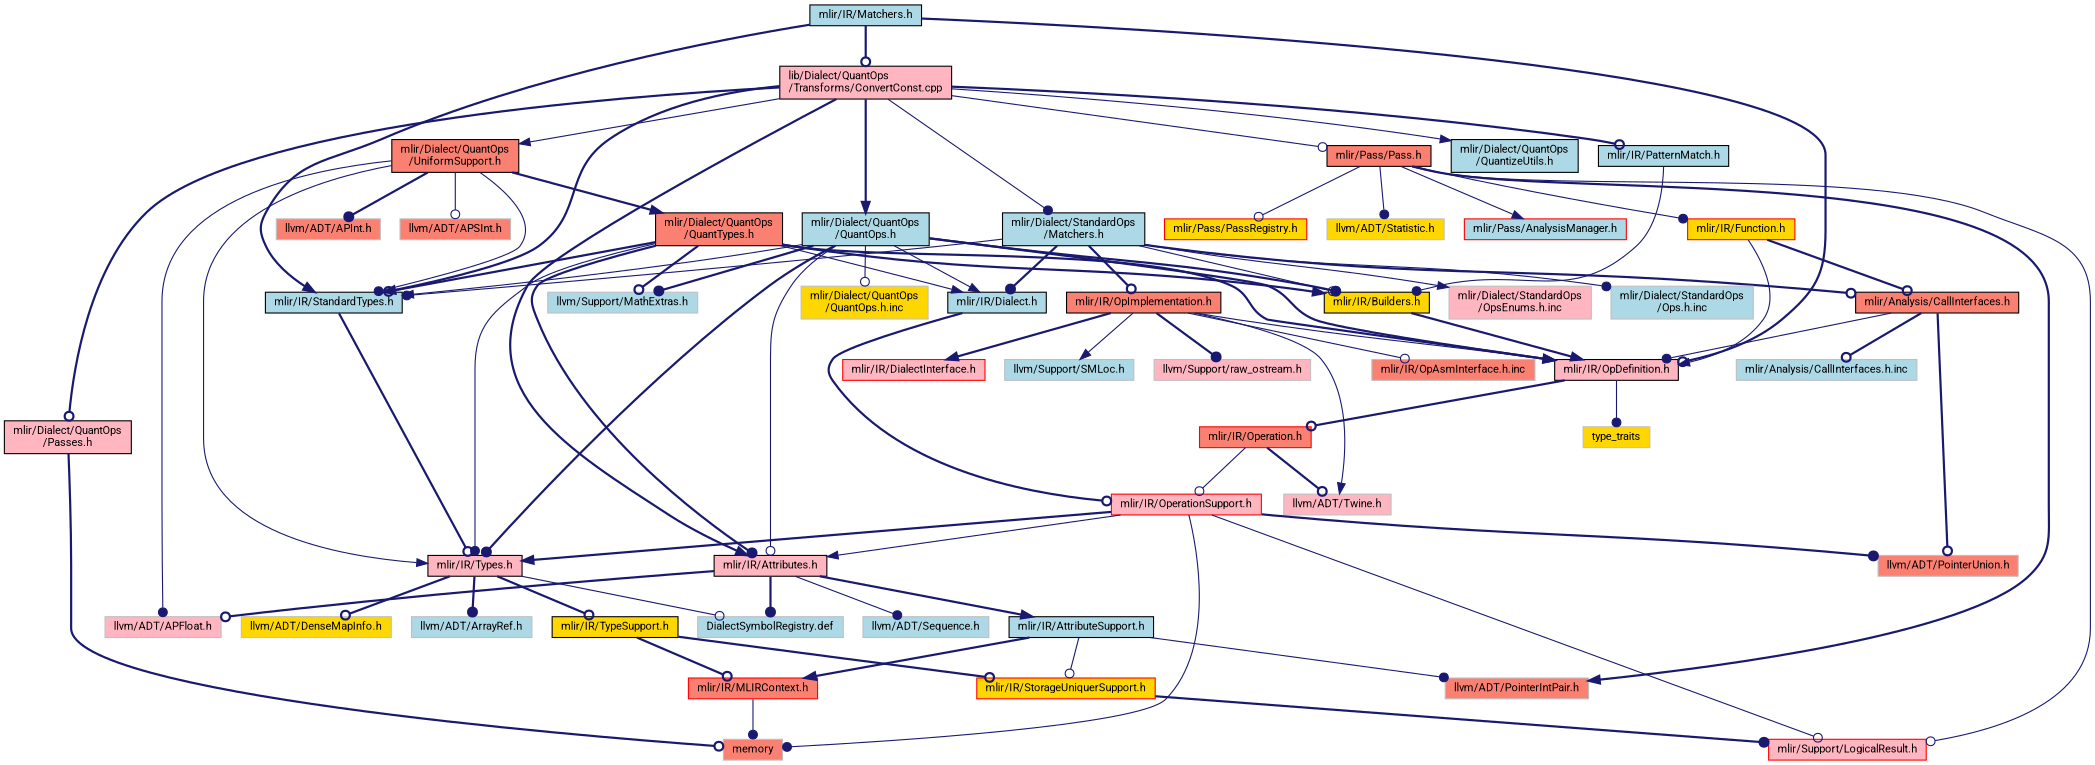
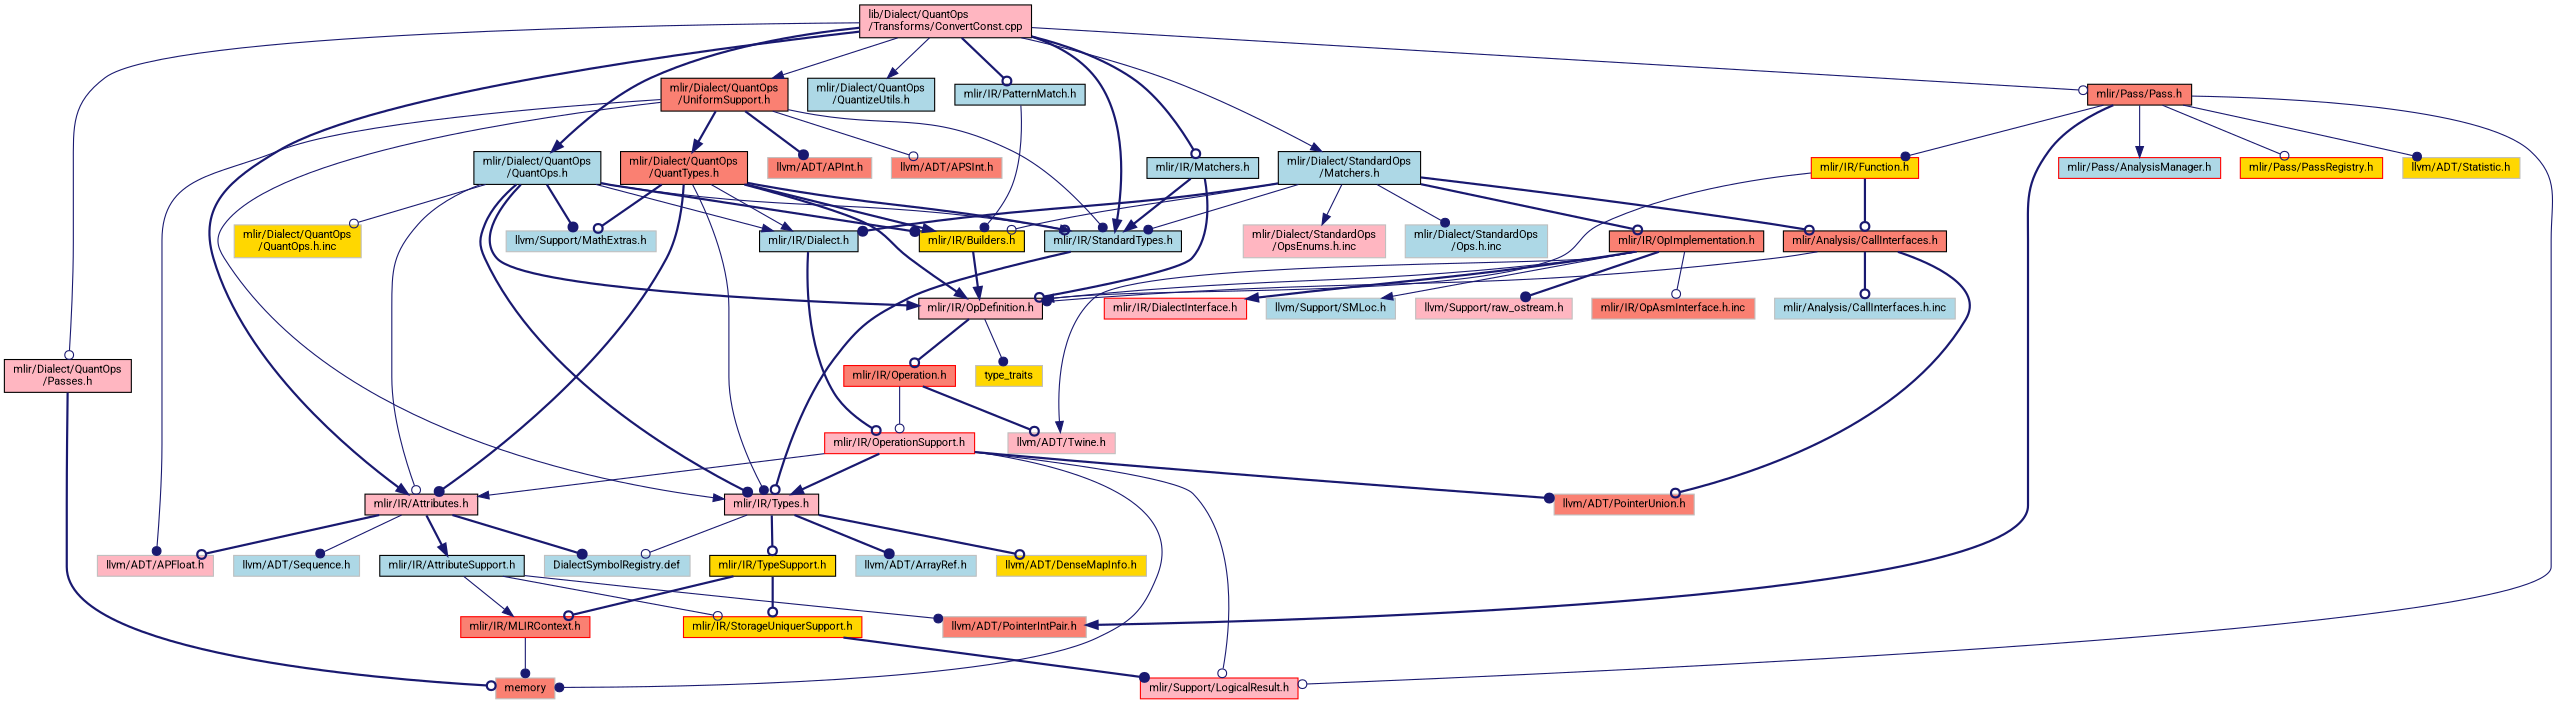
edge "mlir/IR/Matchers.h" -> "lib/Dialect/QuantOps /Transforms/ConvertConst.cpp": reversed
edge "lib/Dialect/QuantOps /Transforms/ConvertConst.cpp" -> "mlir/Dialect/QuantOps /Passes.h": style bold -> solid
edge "lib/Dialect/QuantOps /Transforms/ConvertConst.cpp" -> "mlir/Dialect/StandardOps /Matchers.h": arrowhead dot -> normal
edge "mlir/IR/AttributeSupport.h" -> "mlir/IR/MLIRContext.h": style bold -> solid
